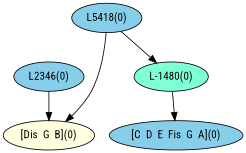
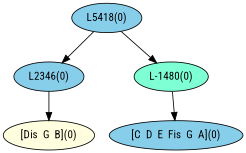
edge "L5418(0)" -> "[Dis  G  B](0)": now "L5418(0)" -> "L2346(0)"
